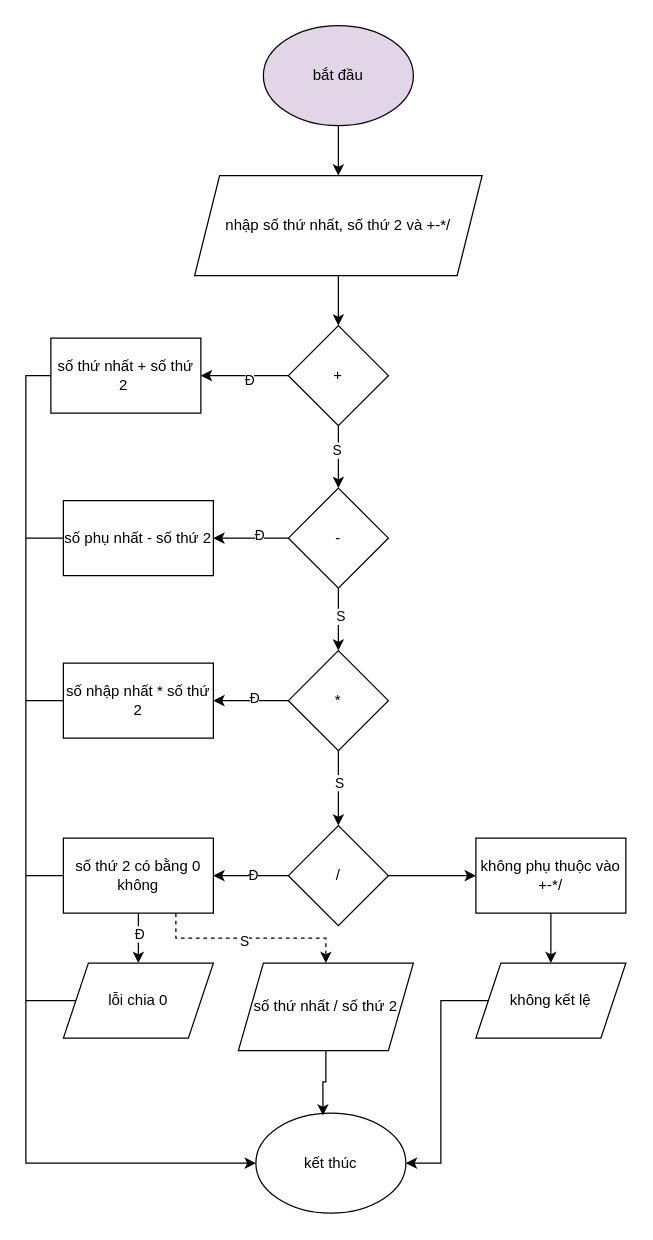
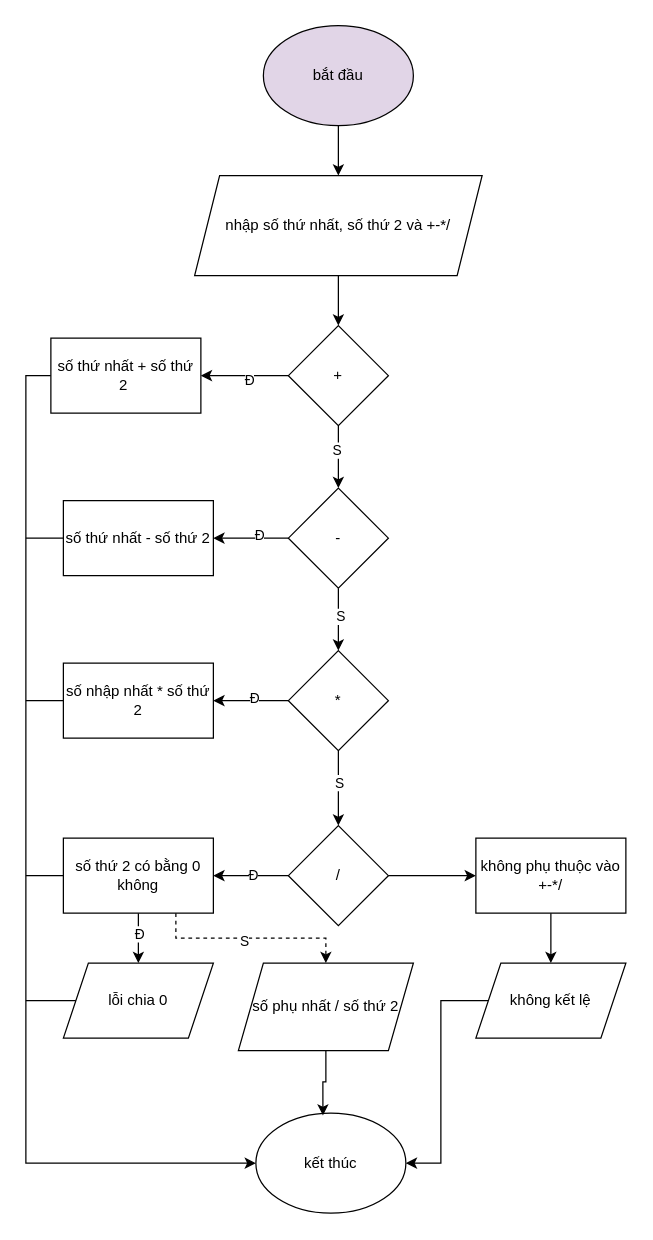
node "số phụ nhất - số thứ 2": label "số phụ nhất - số thứ 2" -> "số thứ nhất - số thứ 2"
node "số thứ nhất / số thứ 2": label "số thứ nhất / số thứ 2" -> "số phụ nhất / số thứ 2"
